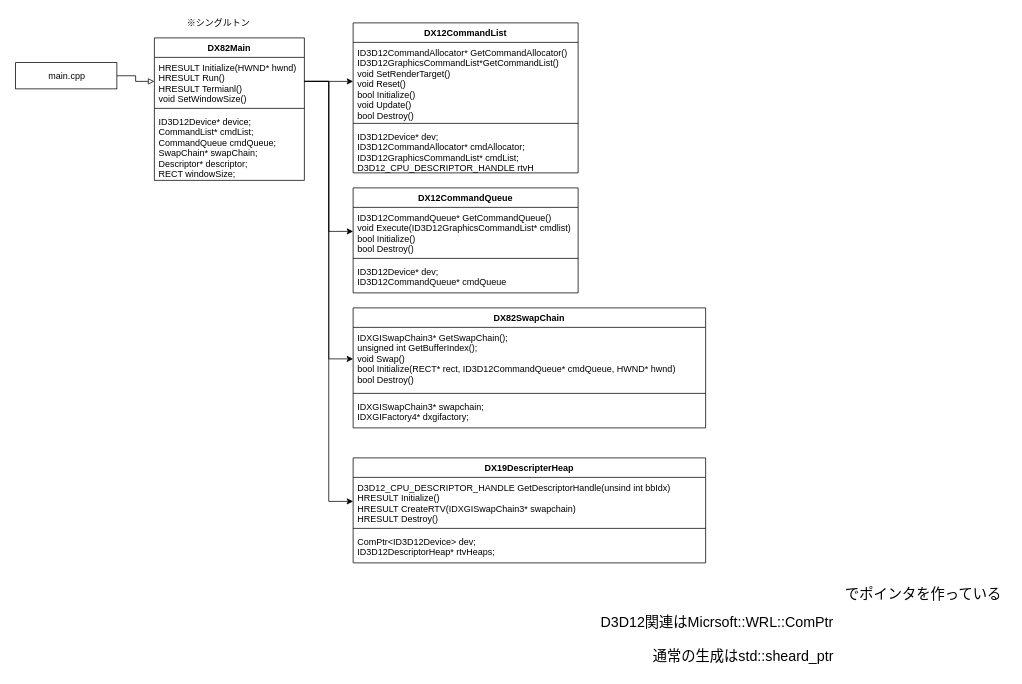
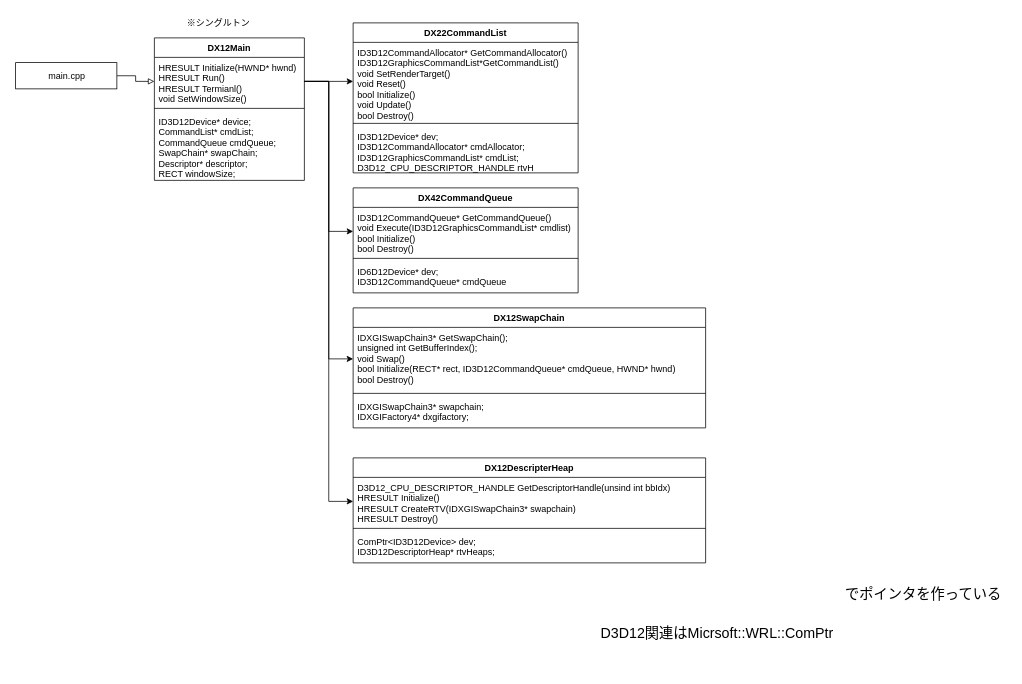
node "DX12CommandList": label "DX12CommandList" -> "DX22CommandList"
node "DX82Main": label "DX82Main" -> "DX12Main"
node "DX12CommandQueue": label "DX12CommandQueue" -> "DX42CommandQueue"
node "ID3D12Device* dev; ID3D12CommandQueue* cmdQueue": label "ID3D12Device* dev; ID3D12CommandQueue* cmdQueue" -> "ID6D12Device* dev; ID3D12CommandQueue* cmdQueue"
node "DX82SwapChain": label "DX82SwapChain" -> "DX12SwapChain"
node "DX19DescripterHeap": label "DX19DescripterHeap" -> "DX12DescripterHeap"
node "D3D12関連はMicrsoft::WRL::ComPtr": moved (717, 623) -> (717, 634)
node "通常の生成はstd::sheard_ptr": removed
